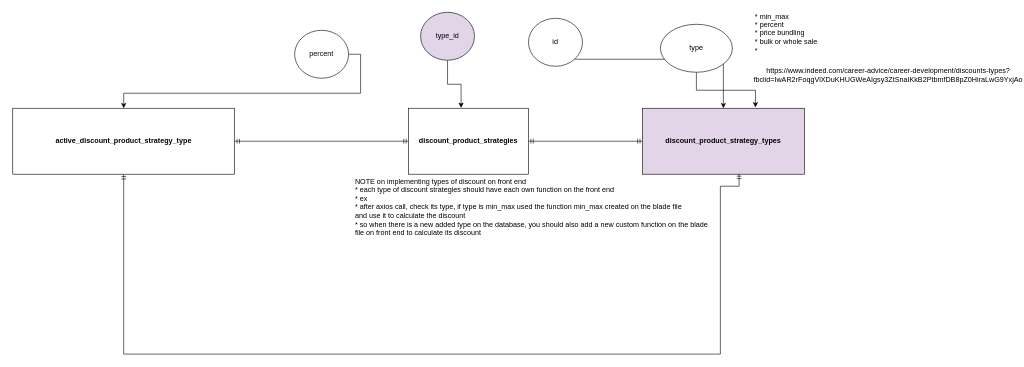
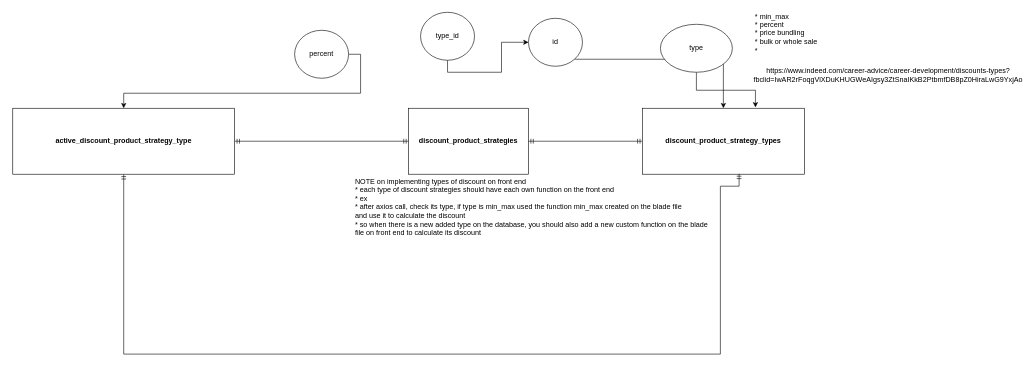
node "type_id": fillcolor #e1d5e7 -> #ffffff
edge "type_id" -> "discount_product_strategies": now "type_id" -> "id"
node "discount_product_strategy_types": fillcolor #e1d5e7 -> #ffffff
